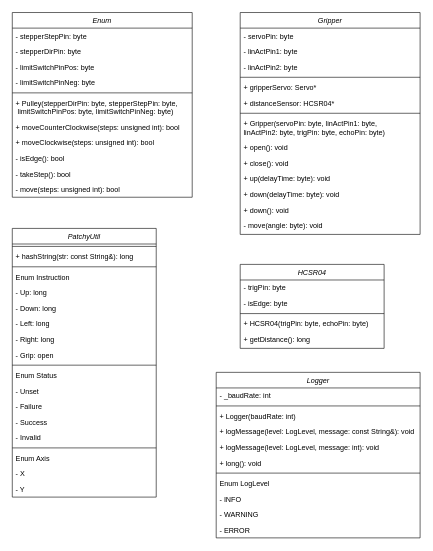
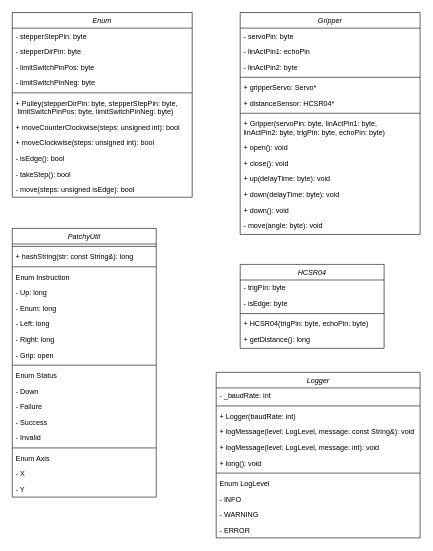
node "- linActPin1: byte": label "- linActPin1: byte" -> "- linActPin1: echoPin"
node "- move(steps: unsigned int): bool": label "- move(steps: unsigned int): bool" -> "- move(steps: unsigned isEdge): bool"
node "- Down: long": label "- Down: long" -> "- Enum: long"
node "- Unset": label "- Unset" -> "- Down"
